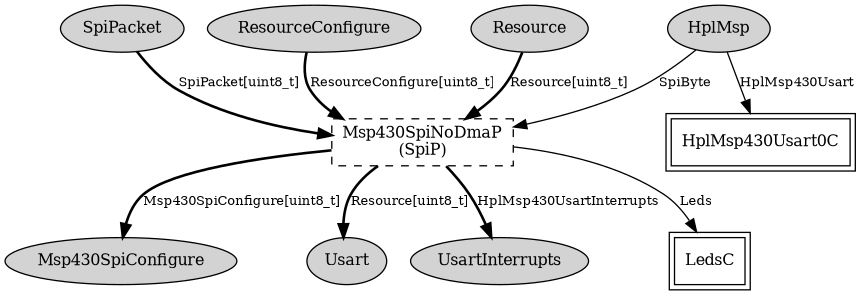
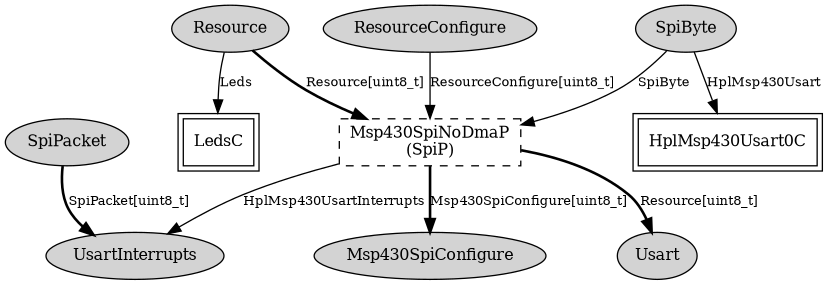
node "HplMsp": label "HplMsp" -> "SpiByte"
edge "ResourceConfigure" -> "Msp430SpiNoDmaP (SpiP)": style bold -> solid
edge "SpiPacket" -> "Msp430SpiNoDmaP (SpiP)": now "SpiPacket" -> "UsartInterrupts"
edge "Msp430SpiNoDmaP (SpiP)" -> "LedsC": now "Resource" -> "LedsC"
edge "Msp430SpiNoDmaP (SpiP)" -> "UsartInterrupts": style bold -> solid
